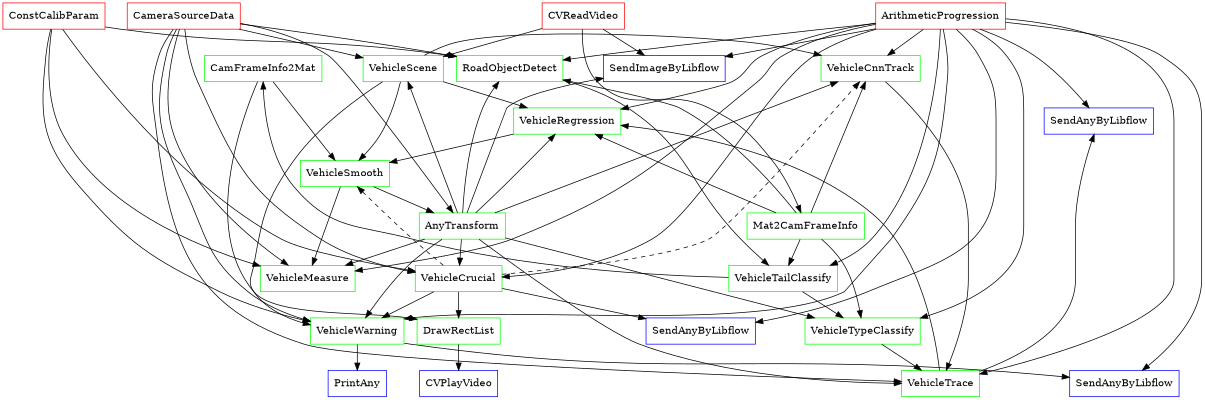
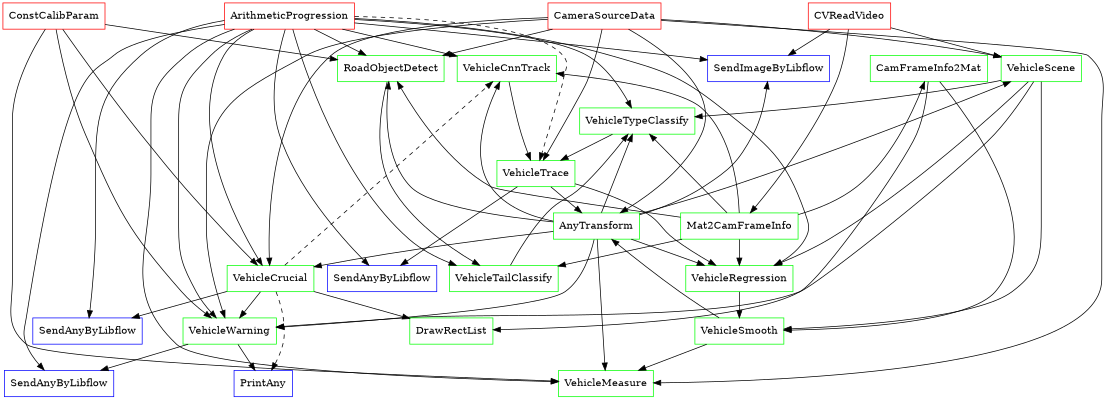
edge "VehicleScene" -> "VehicleCnnTrack": now "VehicleScene" -> "VehicleTypeClassify"
edge "ArithmeticProgression" -> "VehicleTrace": style solid -> dashed
edge "VehicleCrucial" -> "VehicleSmooth": now "VehicleCrucial" -> "PrintAny"
edge "VehicleTailClassify" -> "CamFrameInfo2Mat": now "Mat2CamFrameInfo" -> "CamFrameInfo2Mat"
edge "AnyTransform" -> "VehicleTrace": reversed
node "CVPlayVideo": removed
